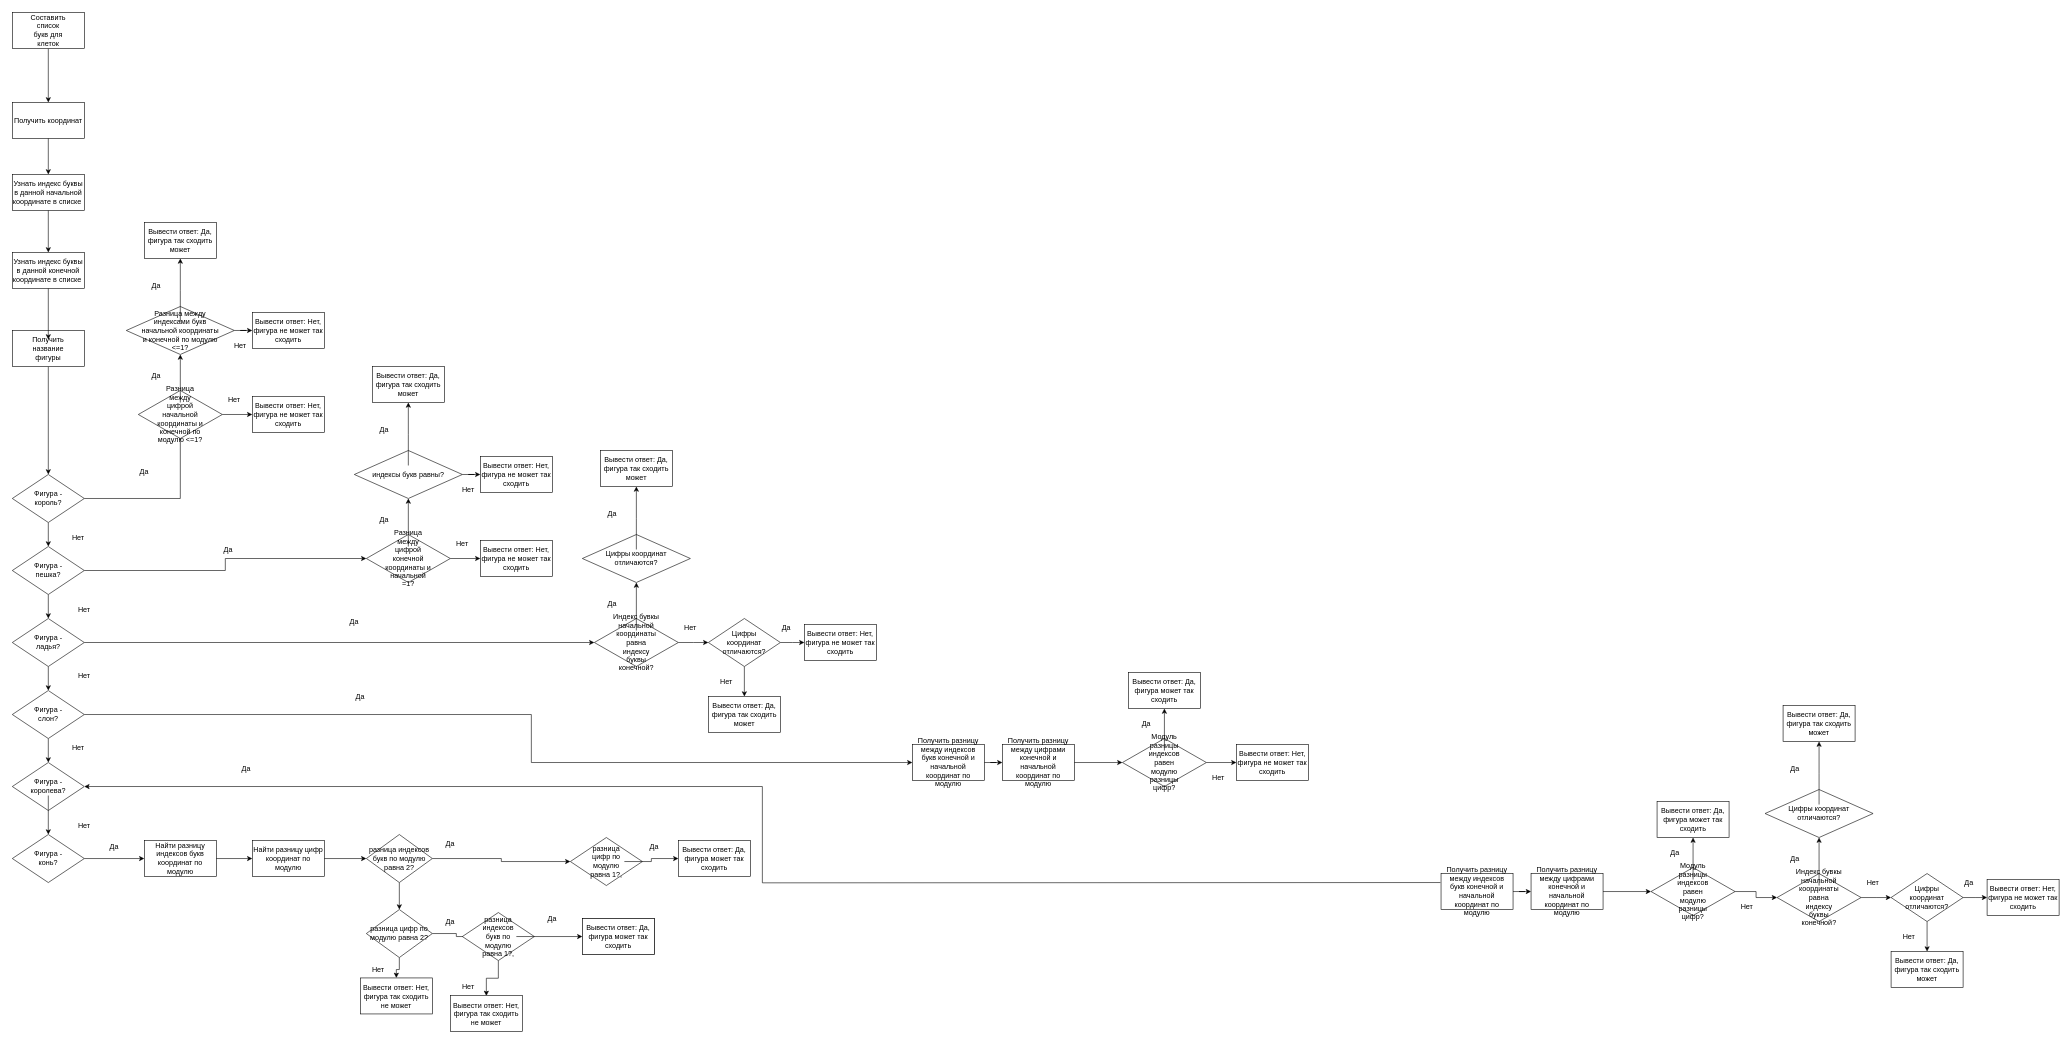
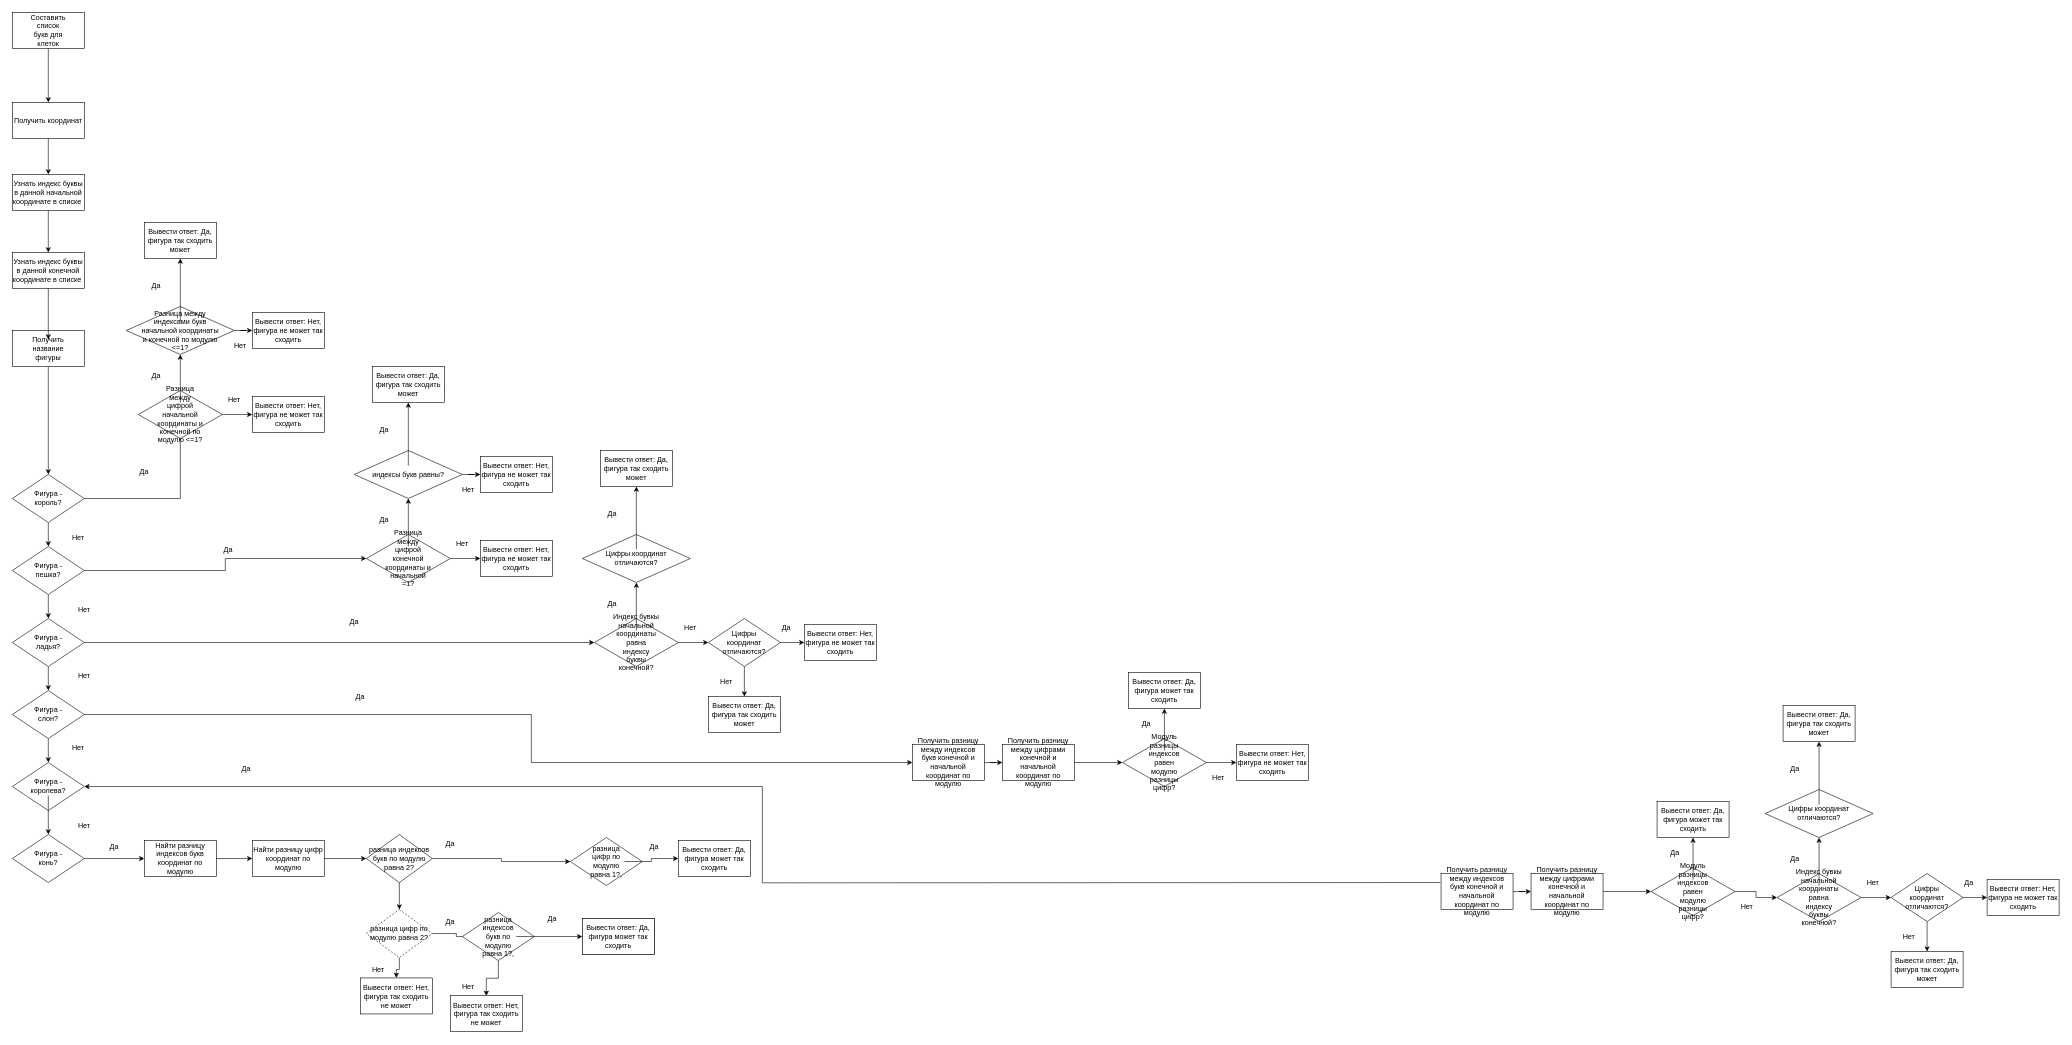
node "разница цифр по модулю равна 2?": style solid -> dashed
